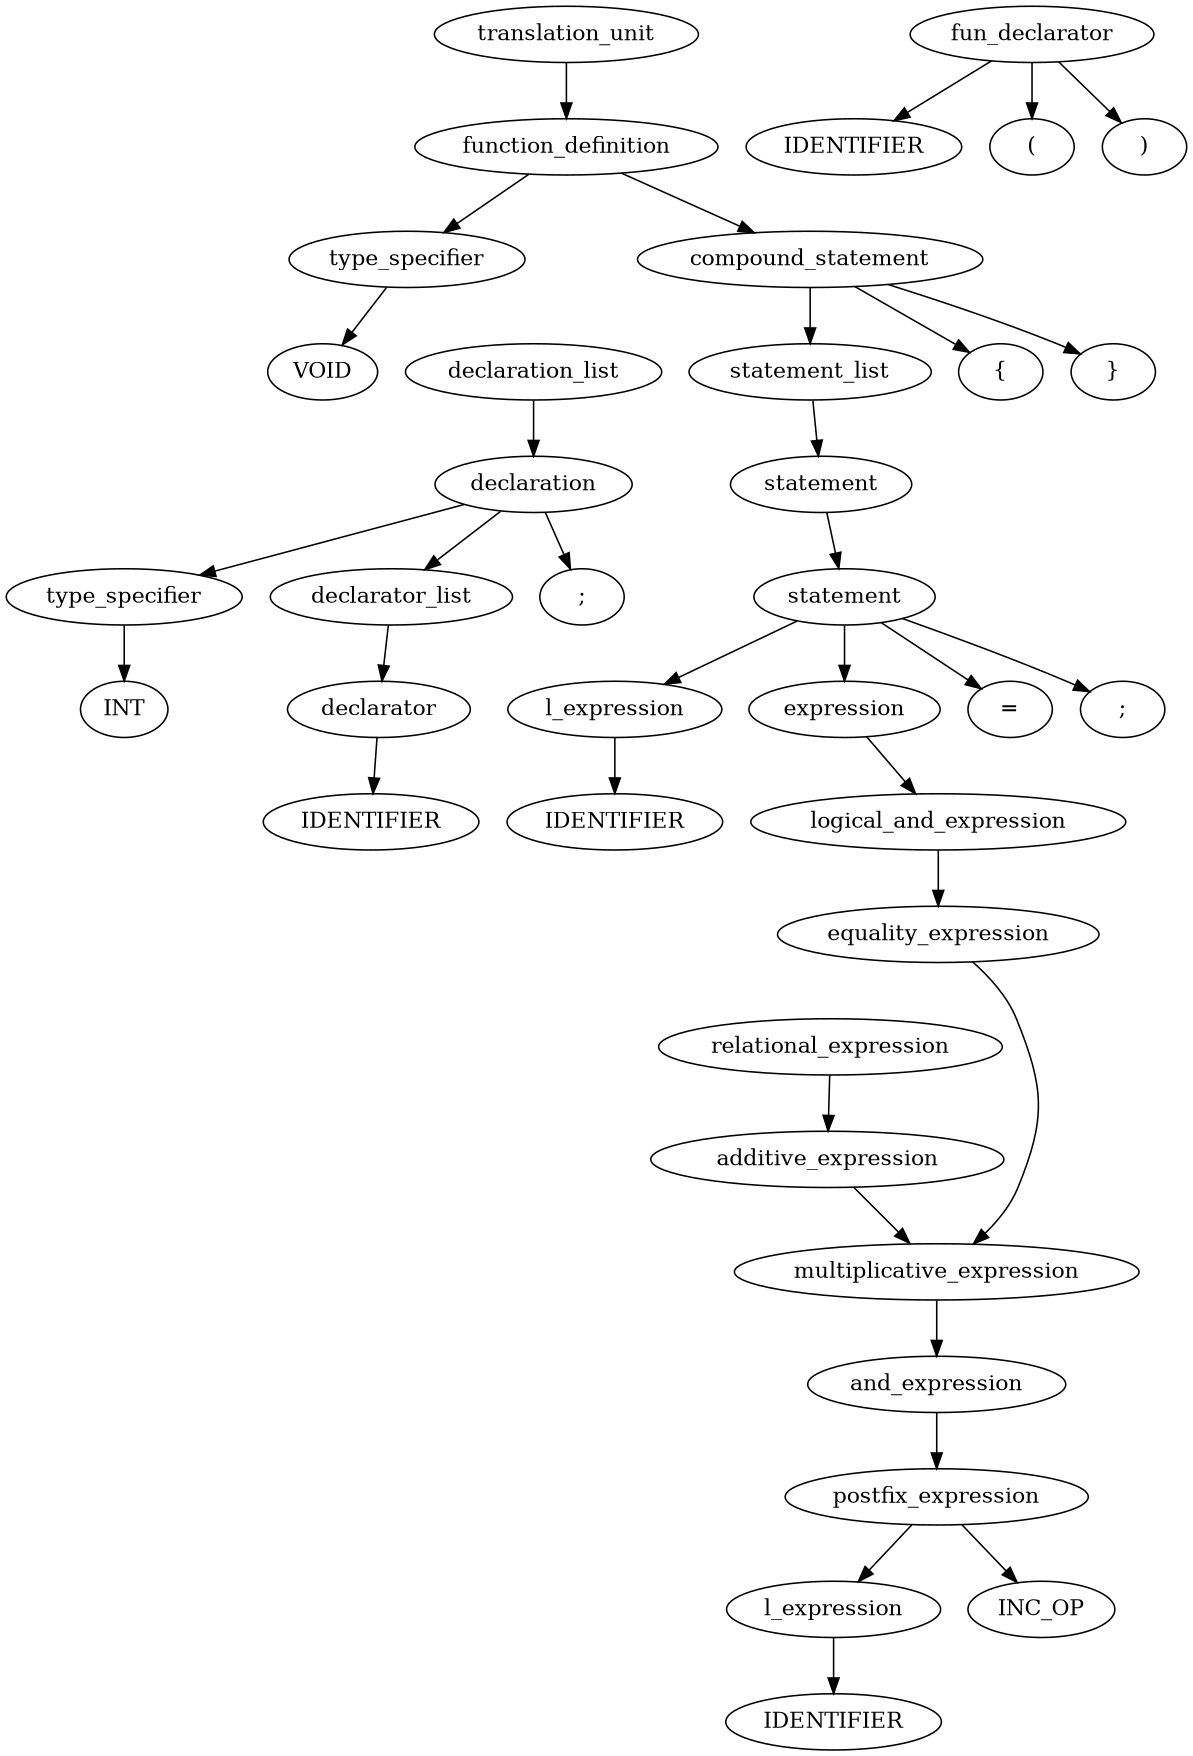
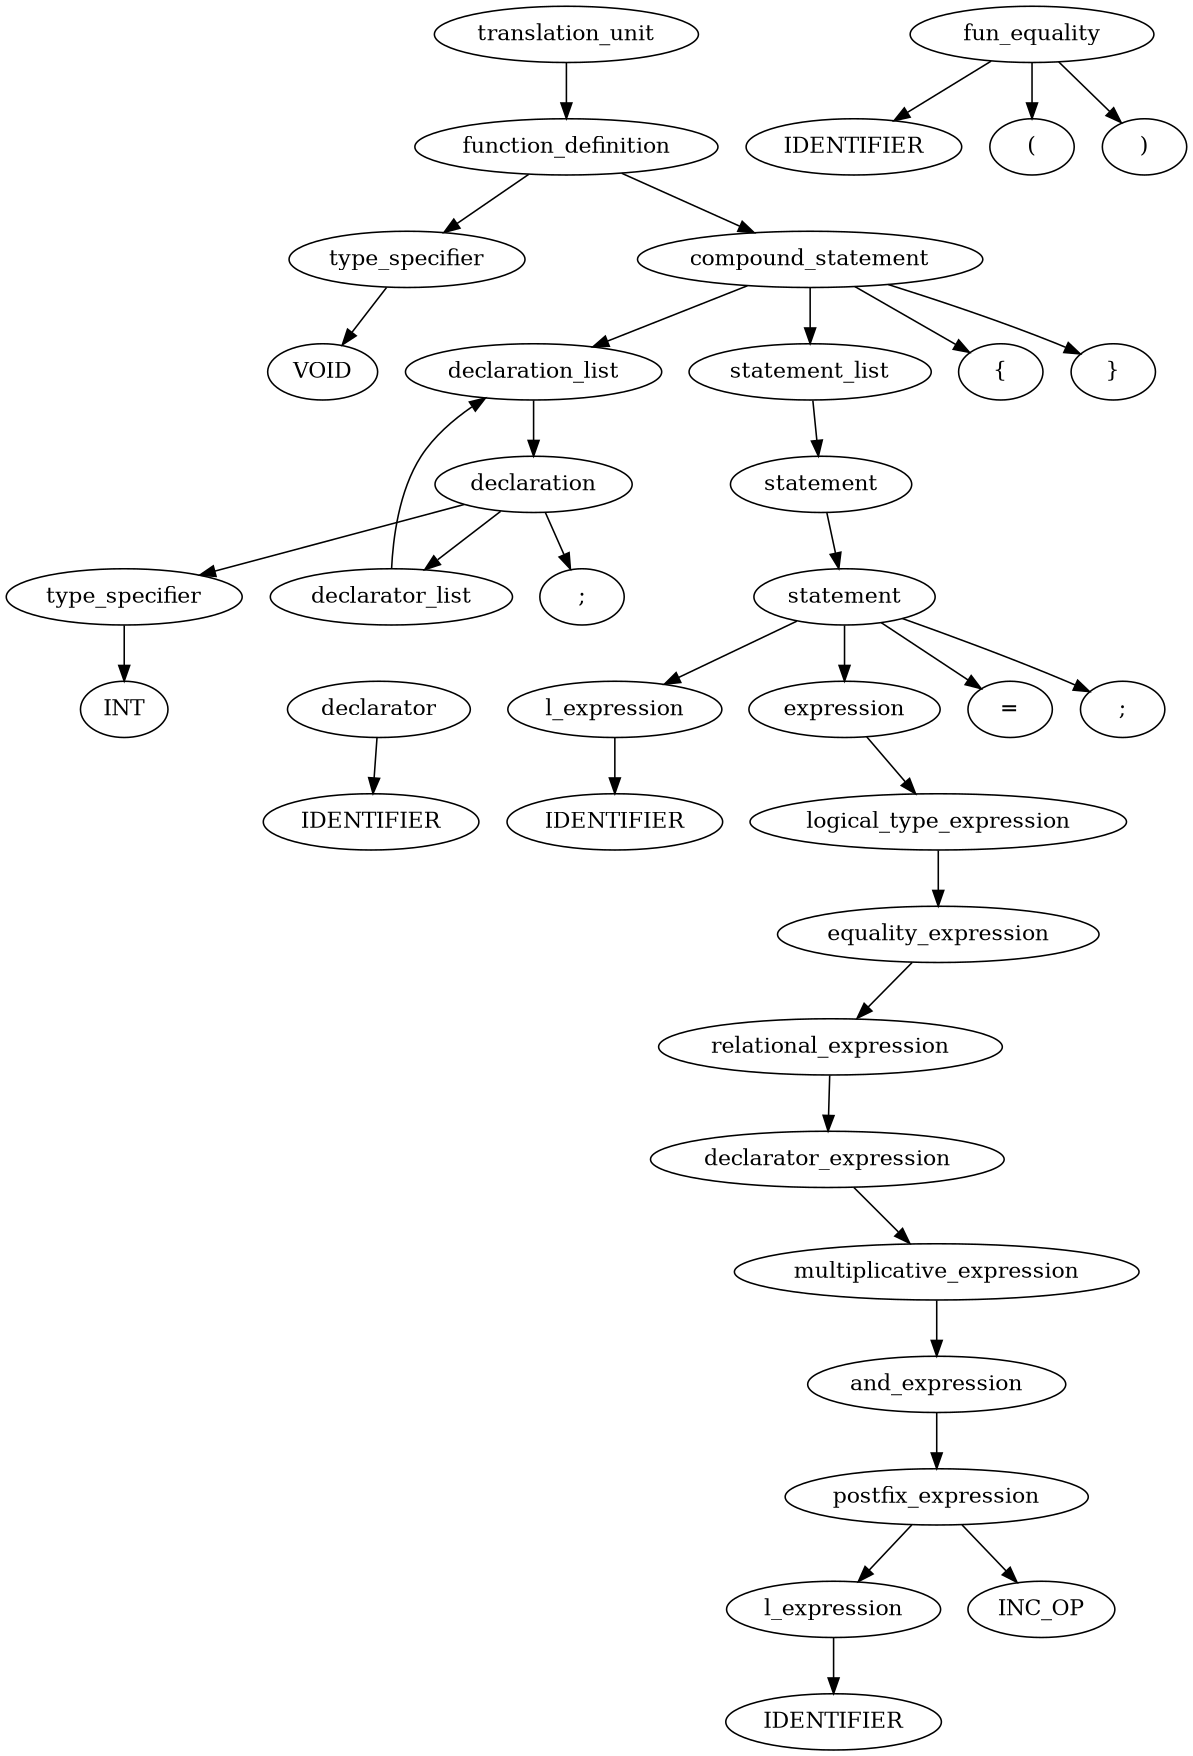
node "fun_declarator": label "fun_declarator" -> "fun_equality"
edge "compound_statement" -> "declaration_list": added
edge "declarator_list" -> "declarator": now "declarator_list" -> "declaration_list"
node "logical_and_expression": label "logical_and_expression" -> "logical_type_expression"
edge "equality_expression" -> "multiplicative_expression": now "equality_expression" -> "relational_expression"
node "additive_expression": label "additive_expression" -> "declarator_expression"
